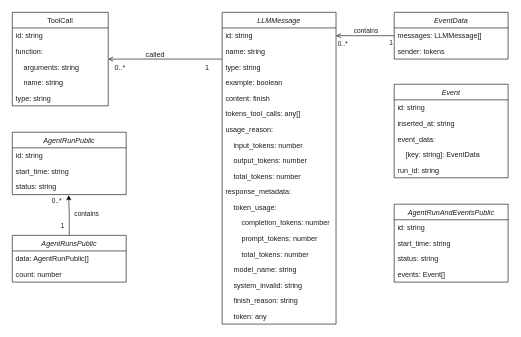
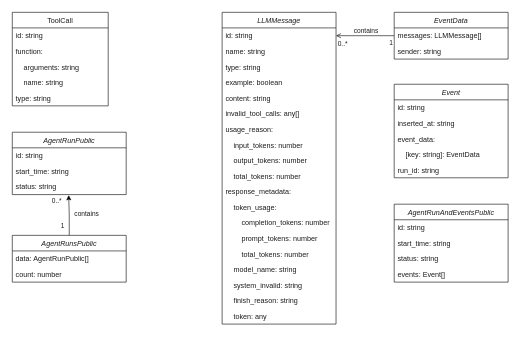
node "sender: tokens": label "sender: tokens" -> "sender: string"
edge "LLMMessage" -> "ToolCall": removed, labels "1", "called", "0..*"
node "content: finish": label "content: finish" -> "content: string"
node "tokens_tool_calls: any[]": label "tokens_tool_calls: any[]" -> "invalid_tool_calls: any[]"
